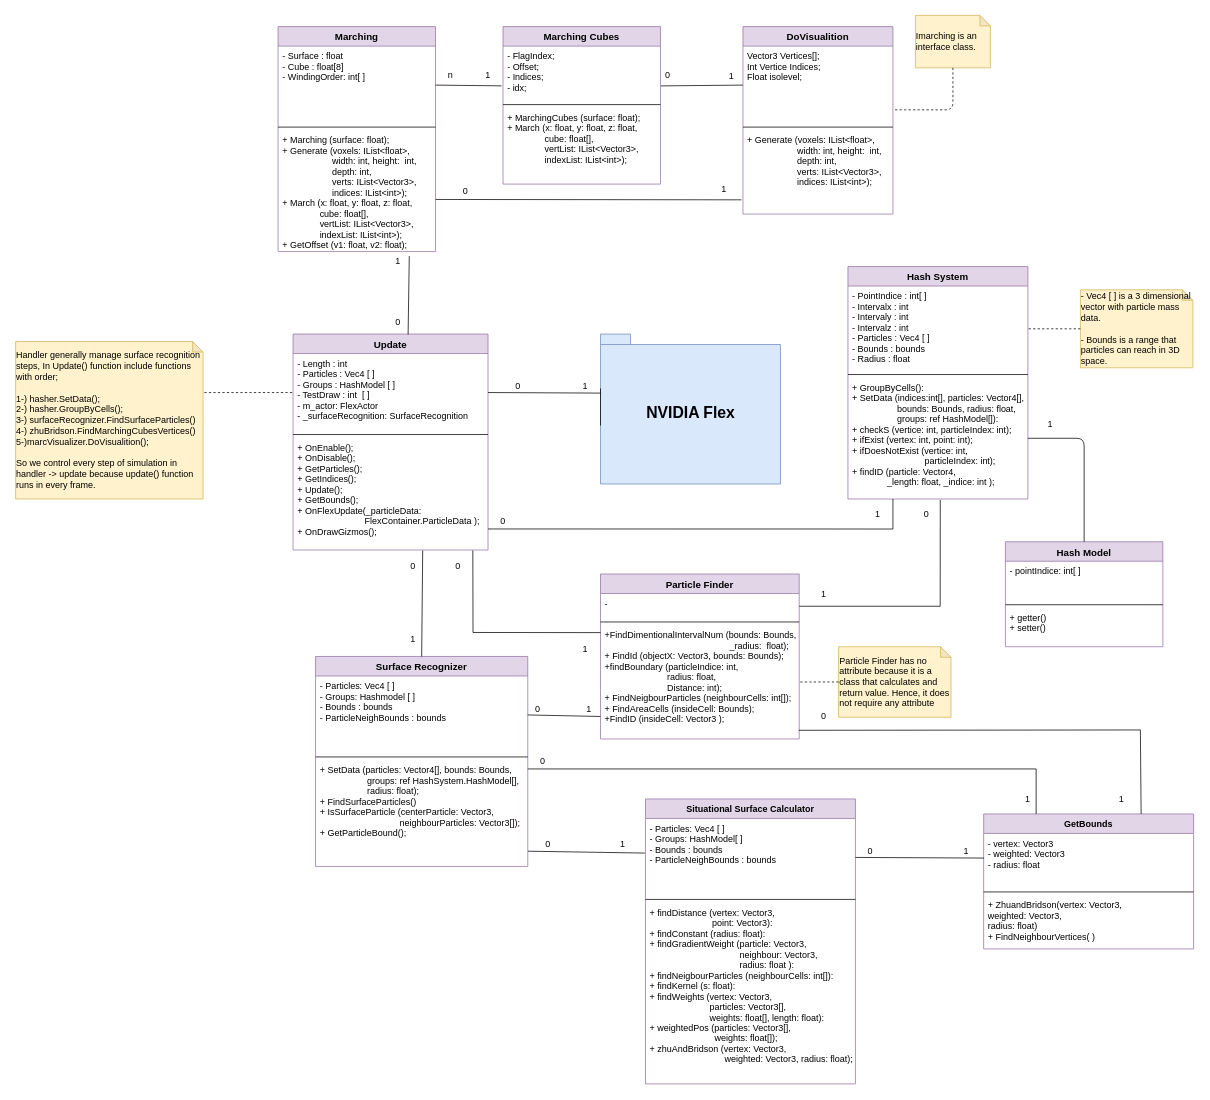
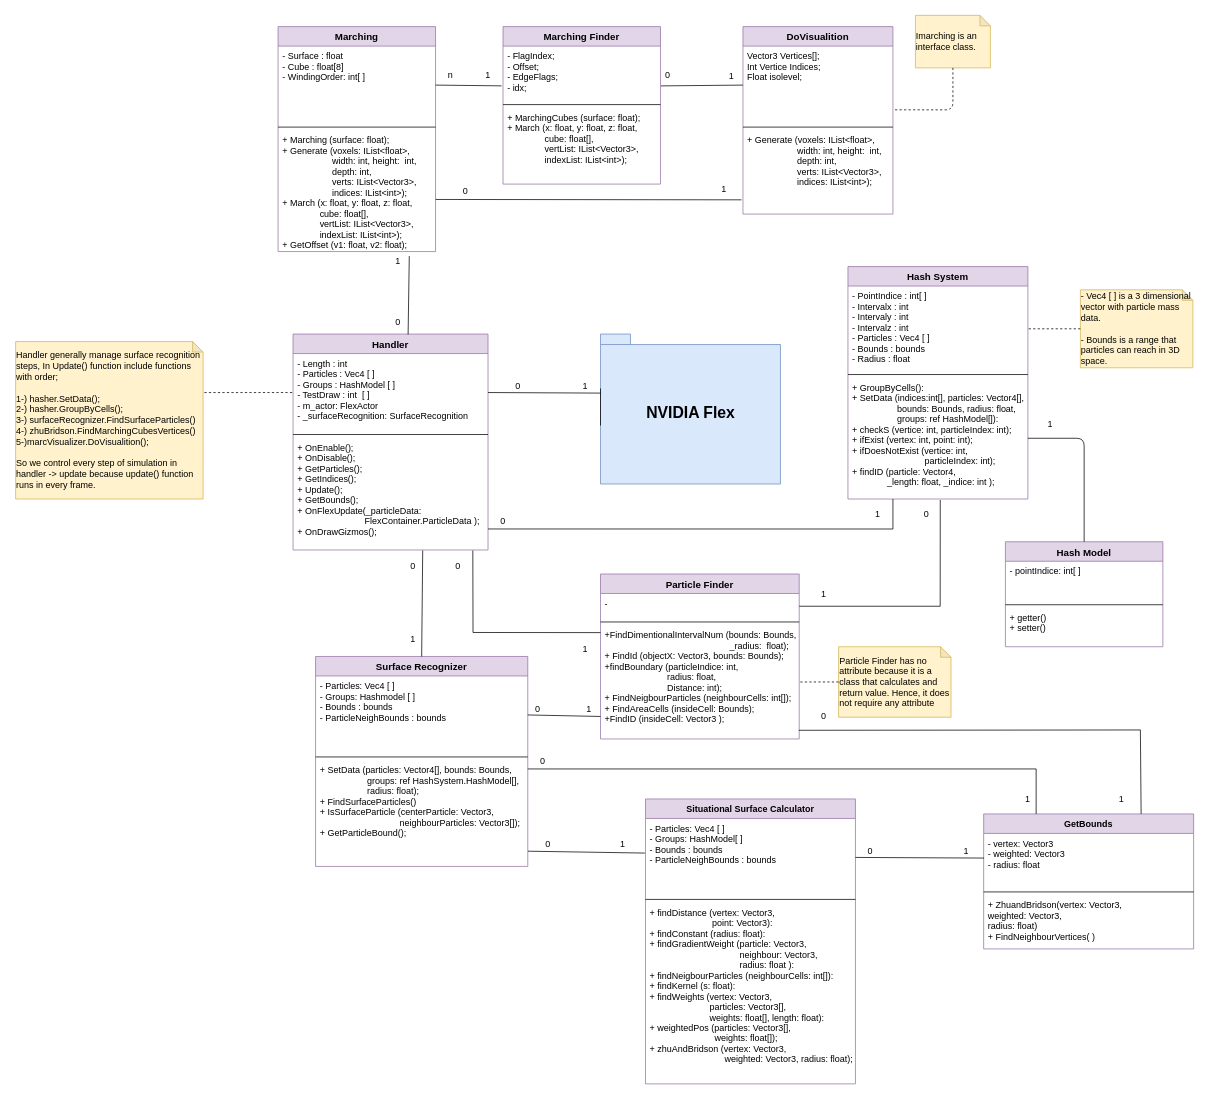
node "Marching Cubes": label "Marching Cubes" -> "Marching Finder"
node "- FlagIndex; - Offset; - Indices; - idx;": label "- FlagIndex; - Offset; - Indices; - idx;" -> "- FlagIndex; - Offset; - EdgeFlags; - idx;"
node "Update": label "Update" -> "Handler"
